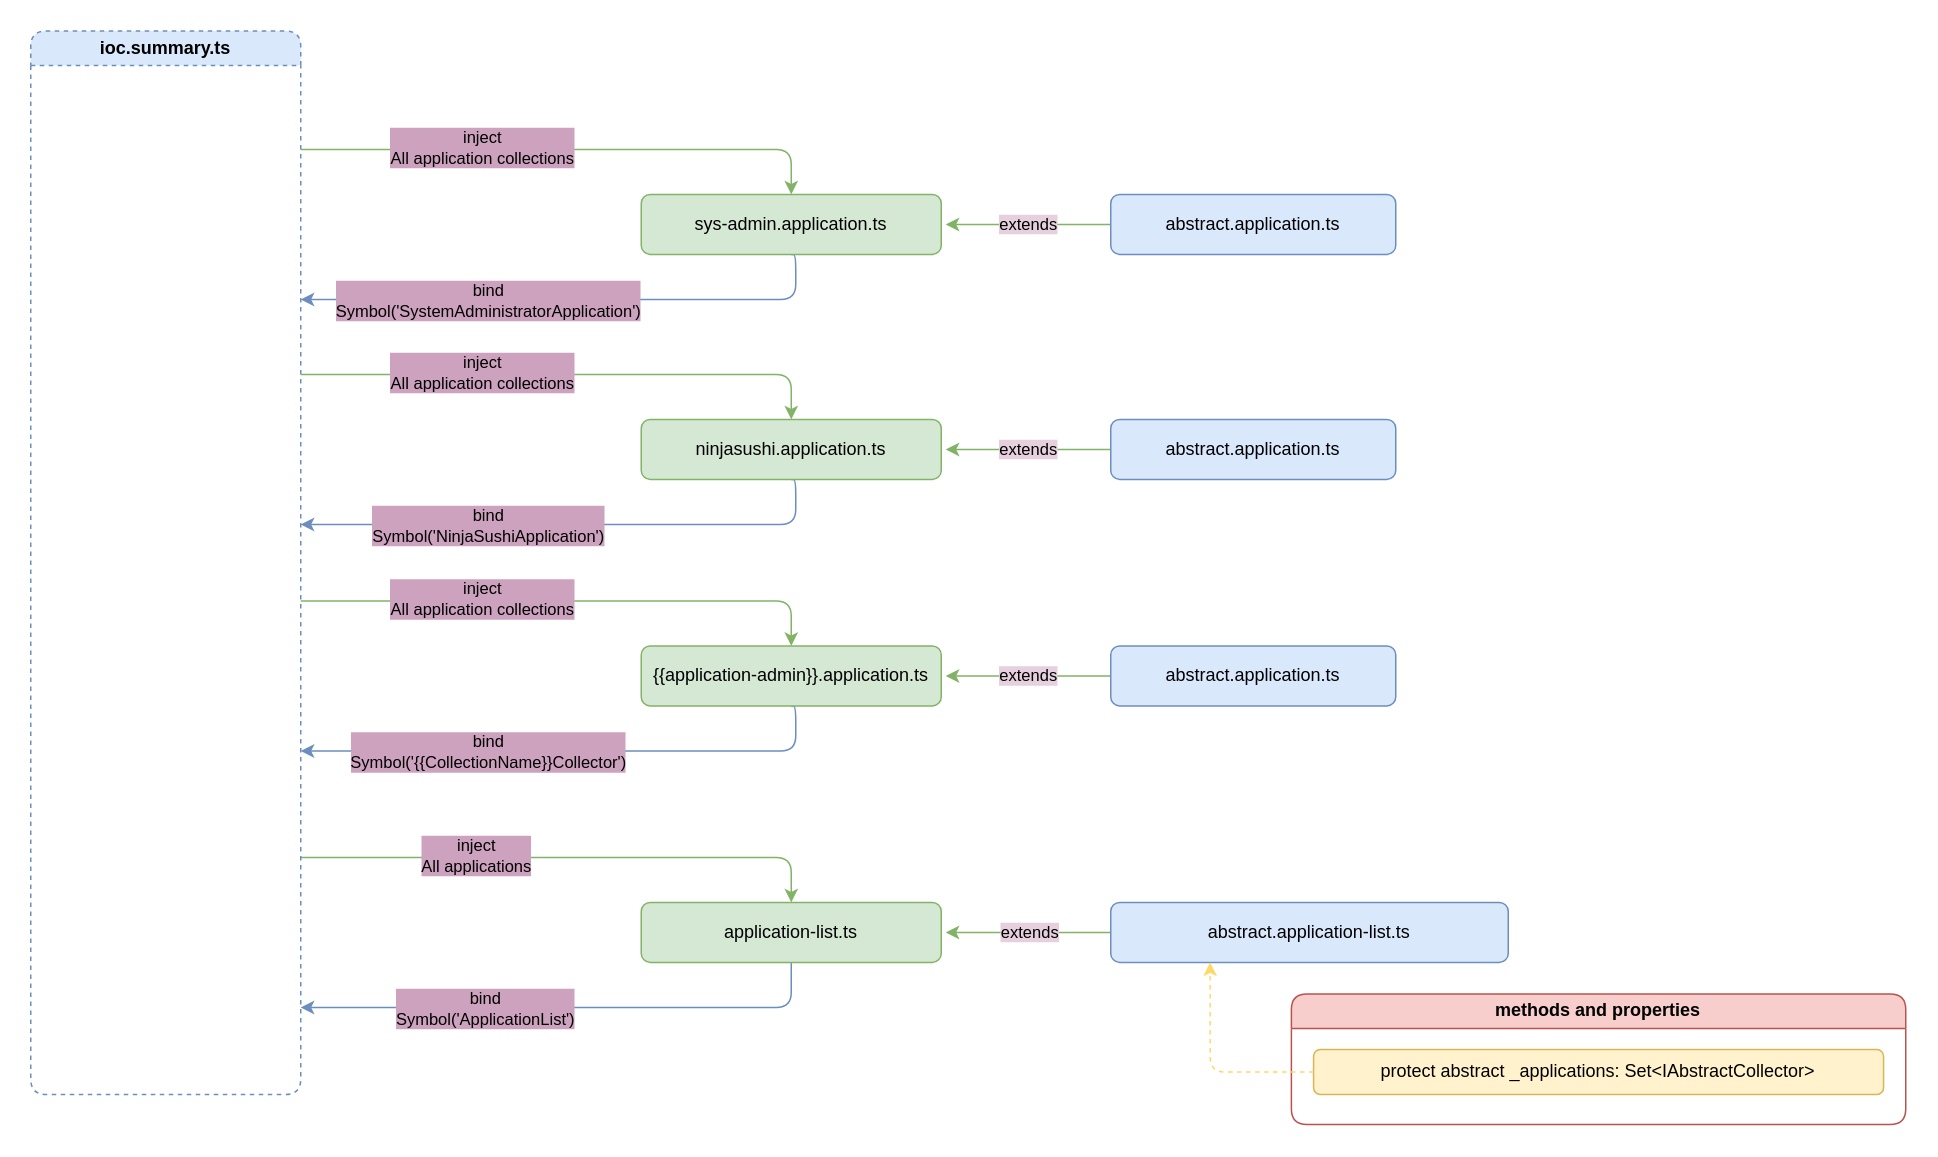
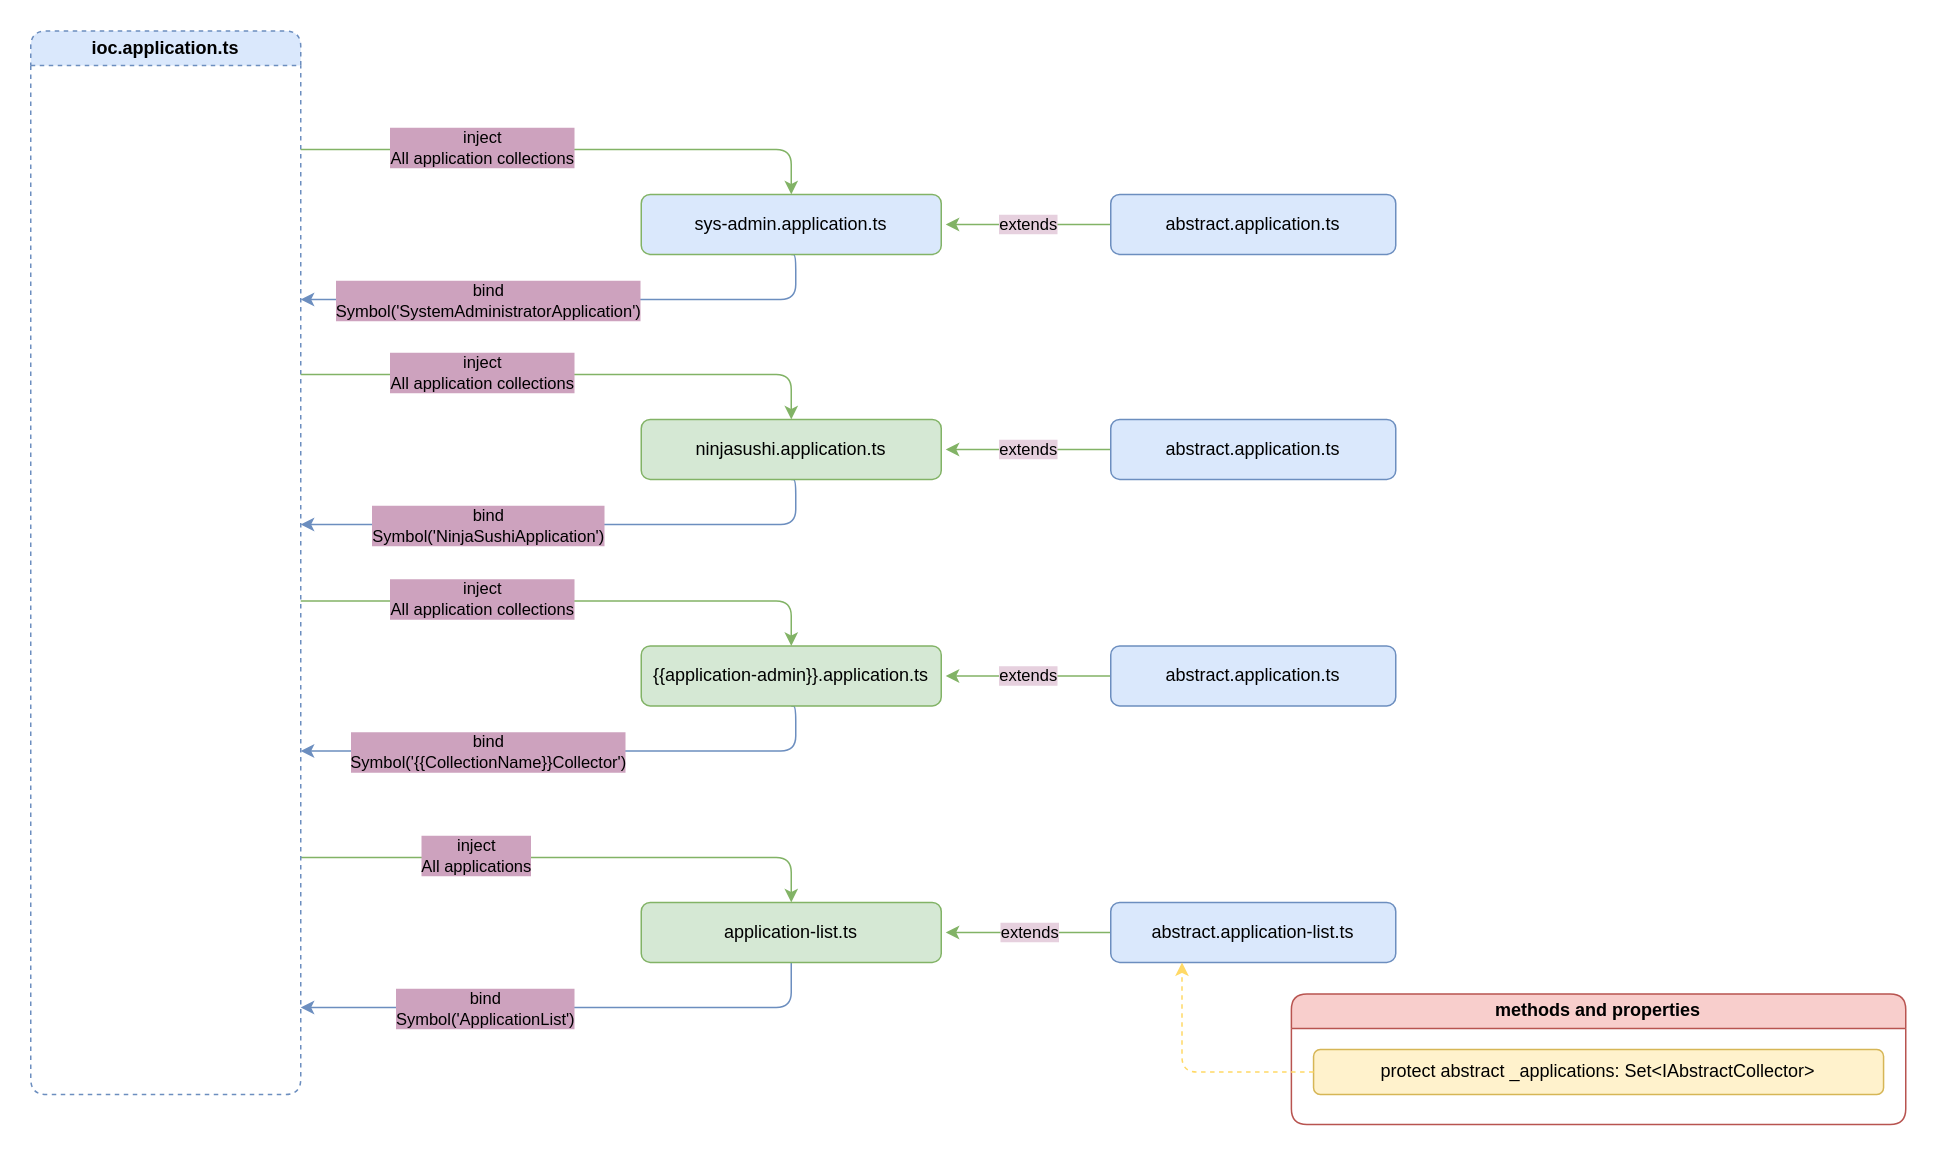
node "ioc.summary.ts": label "ioc.summary.ts" -> "ioc.application.ts"
node "sys-admin.application.ts": fillcolor #d5e8d4 -> #dae8fc
node "abstract.application-list.ts": size 398x60 -> 285x60
